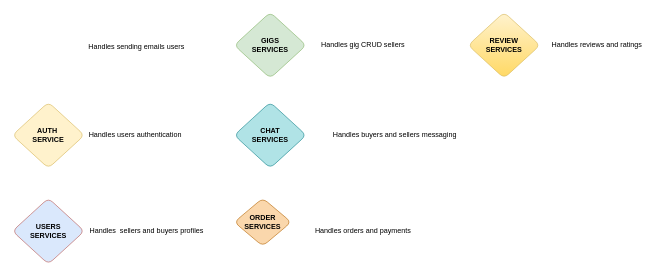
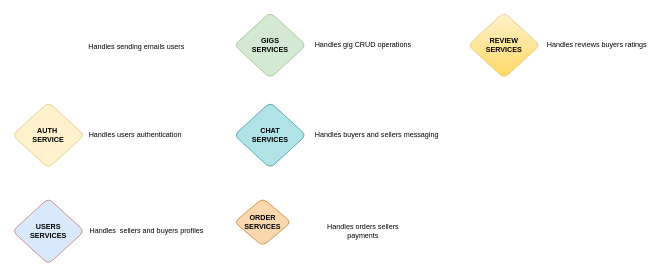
node "Handles gig CRUD sellers": label "Handles gig CRUD sellers" -> "Handles gig CRUD operations"
node "Handles reviews and ratings": label "Handles reviews and ratings" -> "Handles reviews buyers ratings"
node "Handles buyers and sellers messaging": moved (395, 135) -> (377, 135)
node "Handles orders and payments": label "Handles orders and payments" -> "Handles orders sellers payments"
